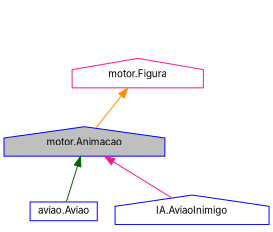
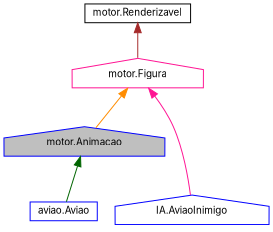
node "motor.Renderizavel": added
edge "IA.AviaoInimigo" -> "motor.Animacao": now "IA.AviaoInimigo" -> "motor.Figura"
